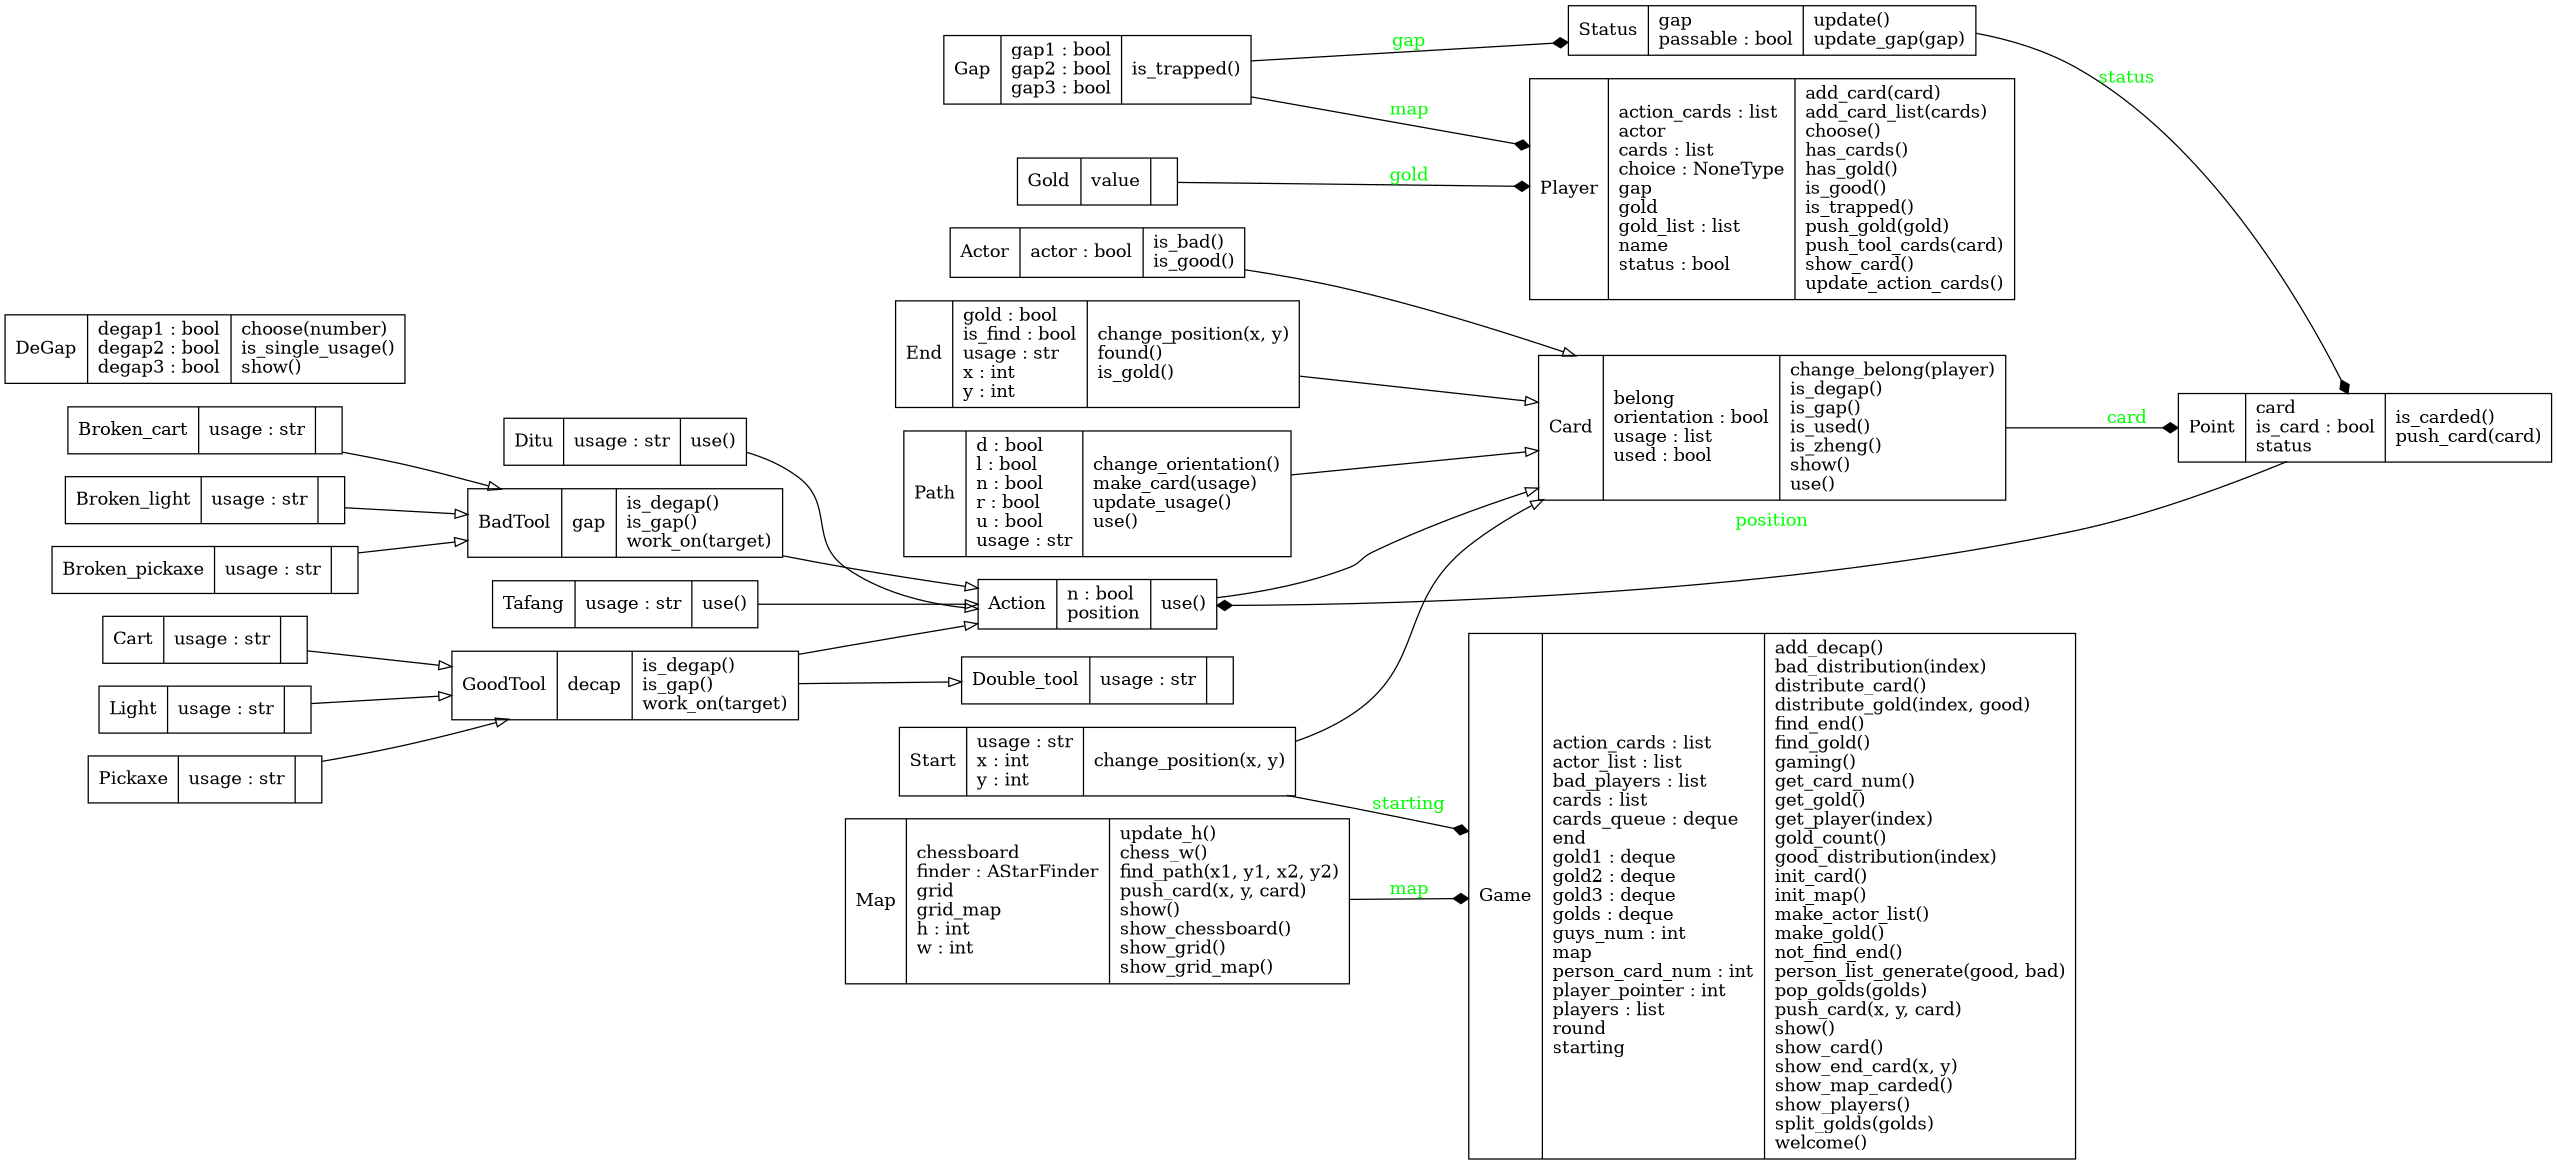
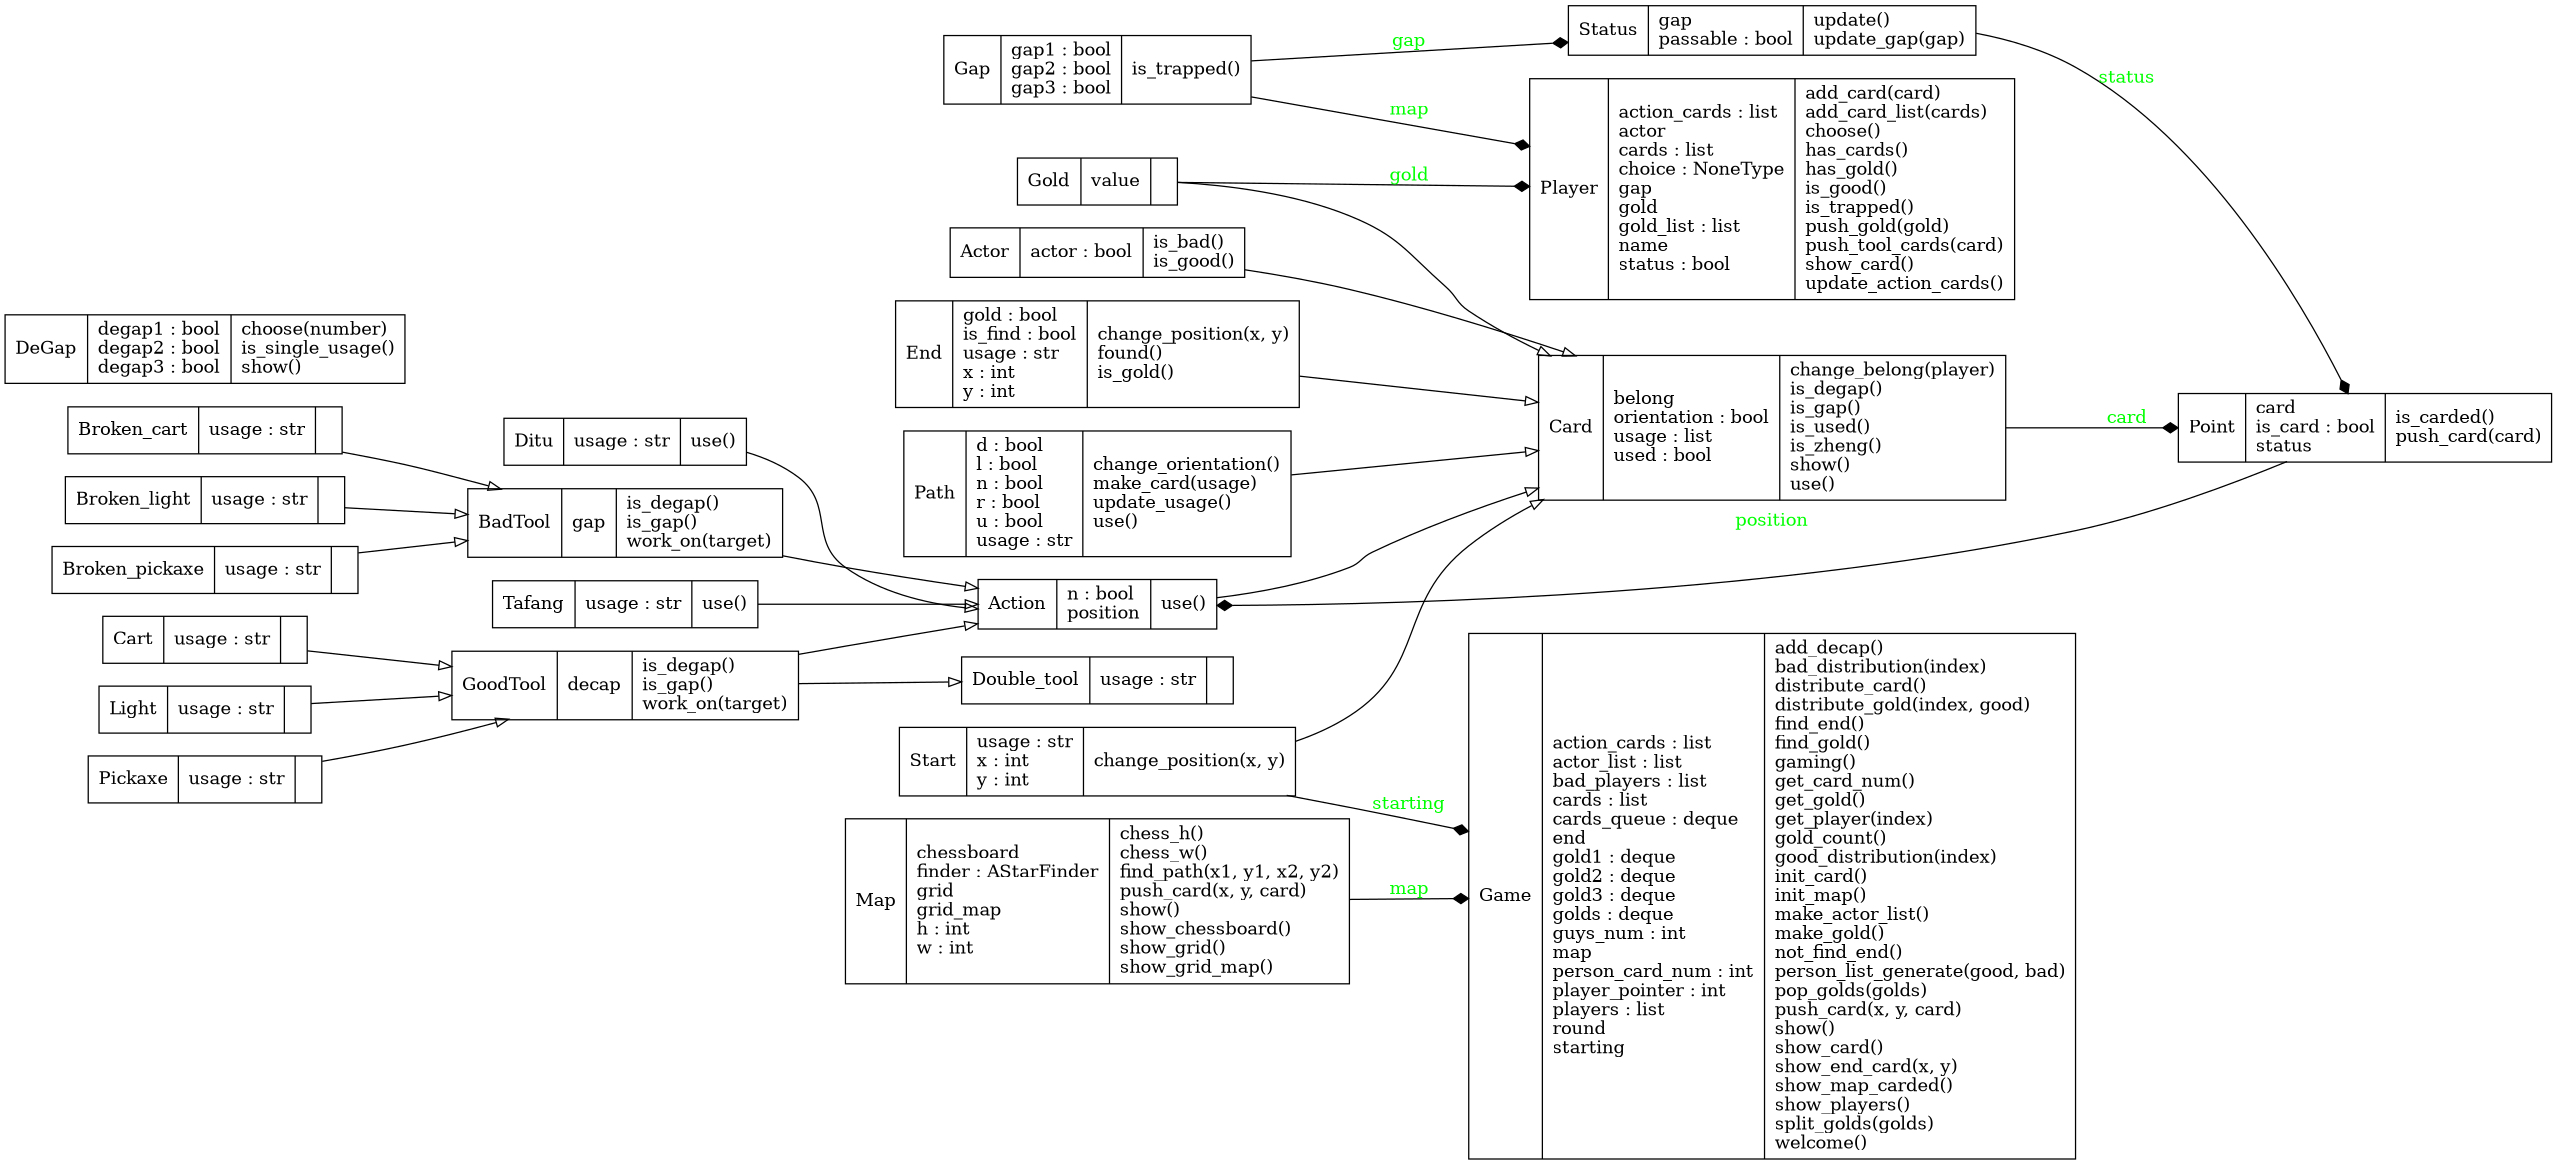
edge "Gold" -> "Card": added
node "Map": text "update_h()" -> "chess_h()"
